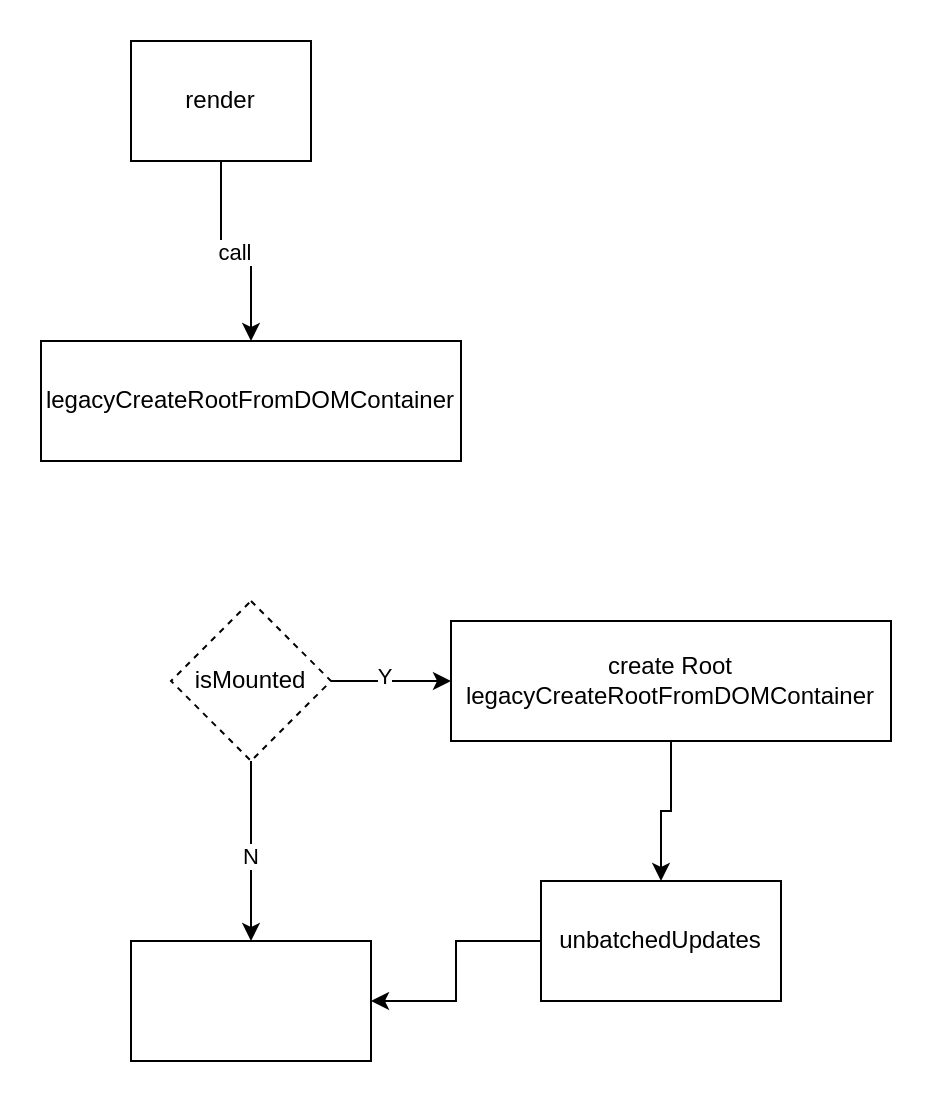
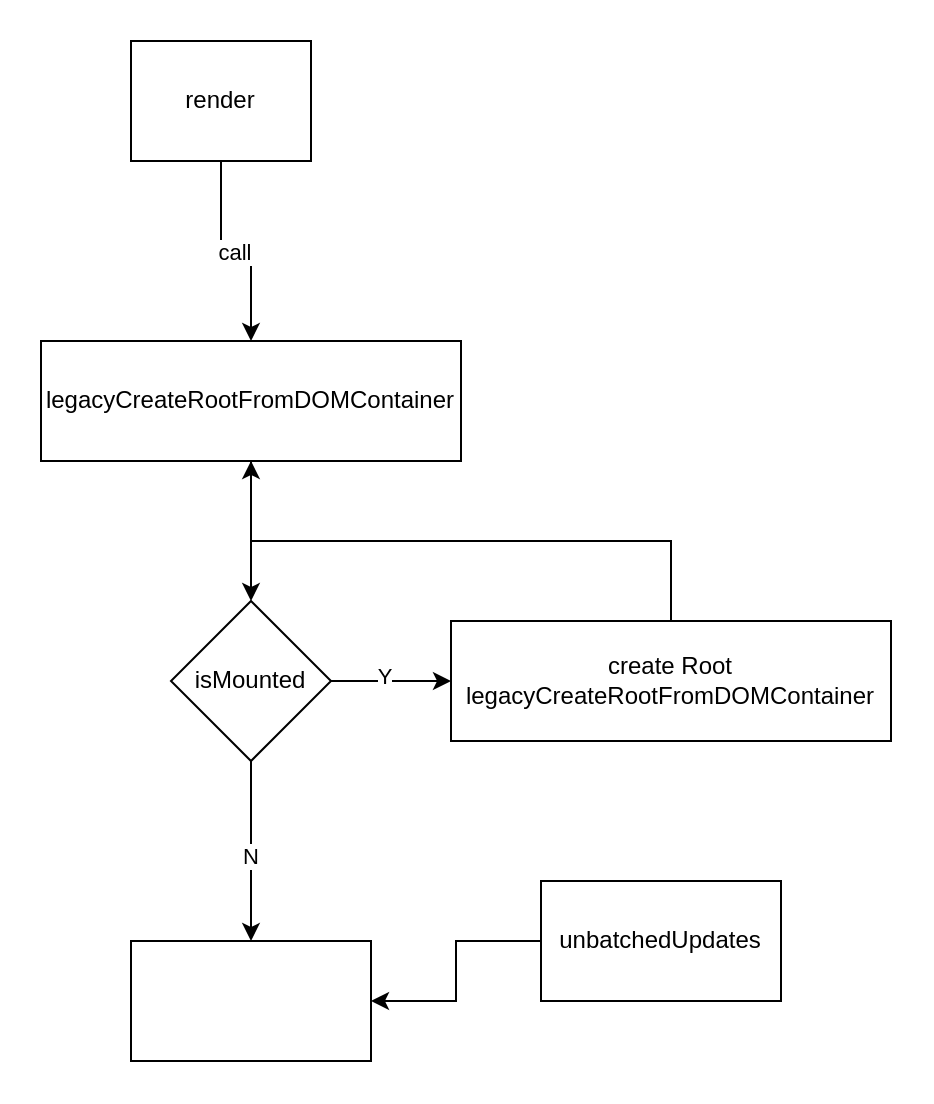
edge "legacyCreateRootFromDOMContainer" -> "isMounted": added
node "isMounted": style dashed -> solid
edge "create Root legacyCreateRootFromDOMContainer" -> "unbatchedUpdates": now "create Root legacyCreateRootFromDOMContainer" -> "legacyCreateRootFromDOMContainer"
